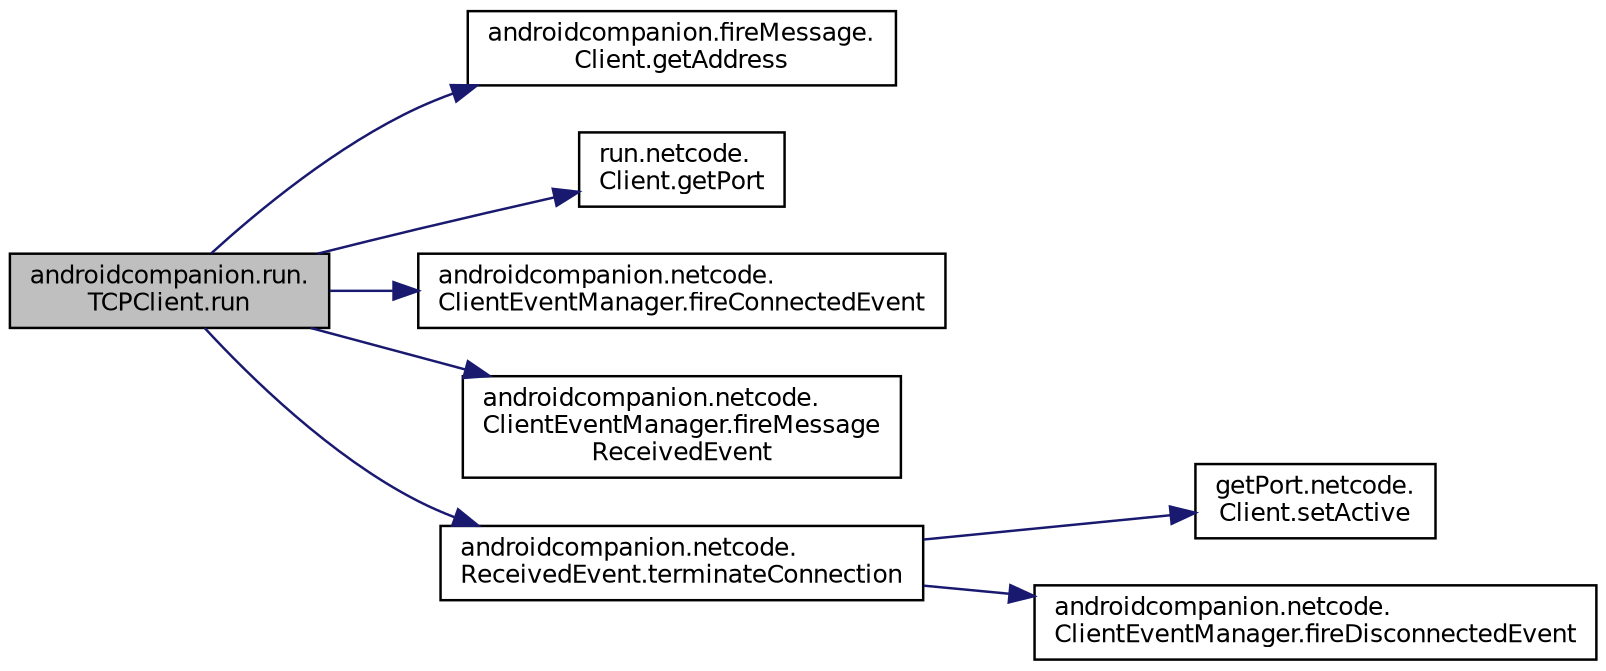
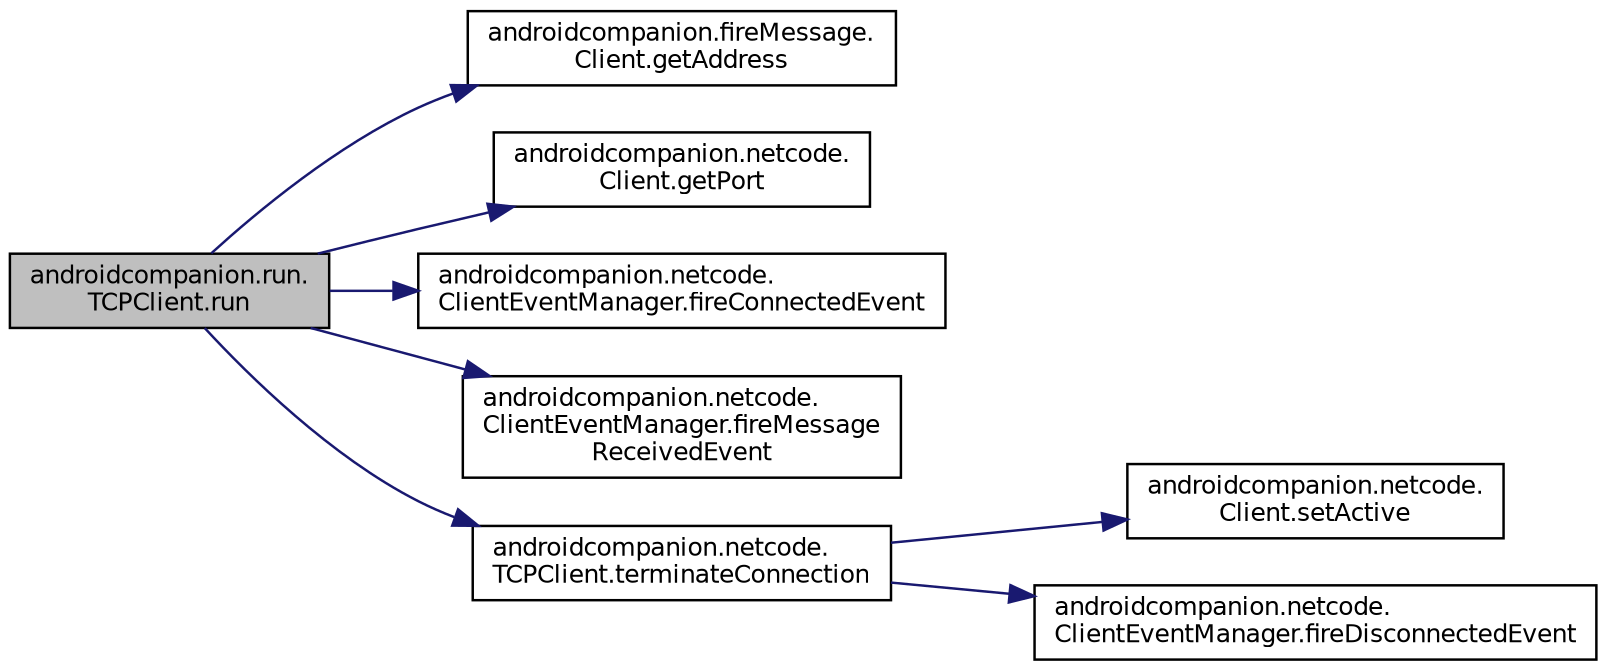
node "run.netcode. Client.getPort": label "run.netcode. Client.getPort" -> "androidcompanion.netcode. Client.getPort"
node "getPort.netcode. Client.setActive": label "getPort.netcode. Client.setActive" -> "androidcompanion.netcode. Client.setActive"
node "androidcompanion.netcode. ReceivedEvent.terminateConnection": label "androidcompanion.netcode. ReceivedEvent.terminateConnection" -> "androidcompanion.netcode. TCPClient.terminateConnection"
